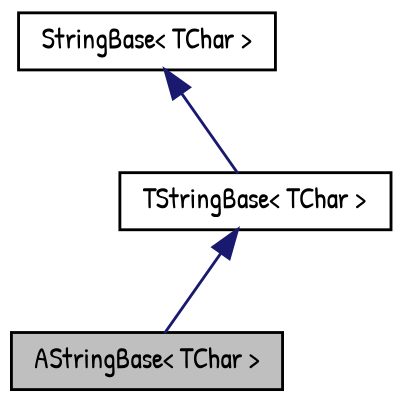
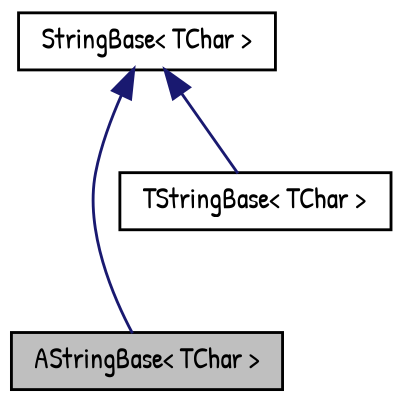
edge "AStringBase< TChar >" -> "TStringBase< TChar >": now "AStringBase< TChar >" -> "StringBase< TChar >"
